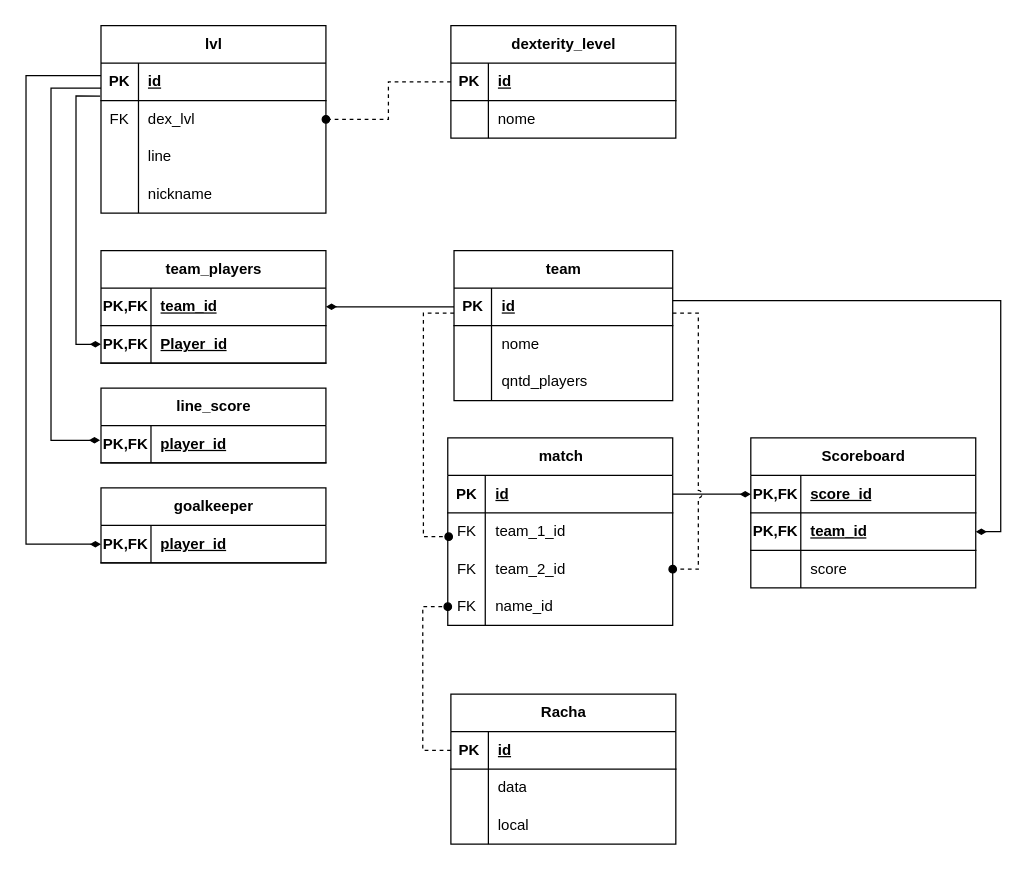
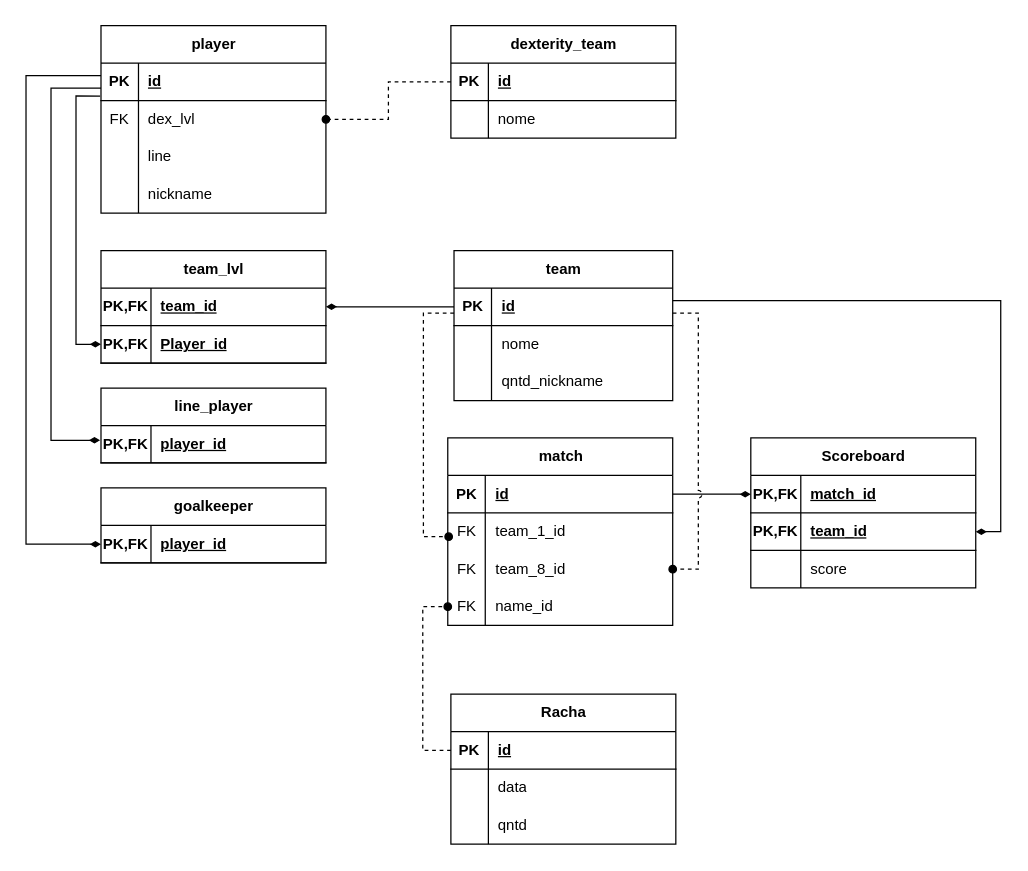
node "lvl": label "lvl" -> "player"
node "dexterity_level": label "dexterity_level" -> "dexterity_team"
node "team_players": label "team_players" -> "team_lvl"
node "qntd_players": label "qntd_players" -> "qntd_nickname"
node "line_score": label "line_score" -> "line_player"
node "score_id": label "score_id" -> "match_id"
node "team_2_id": label "team_2_id" -> "team_8_id"
node "local": label "local" -> "qntd"
